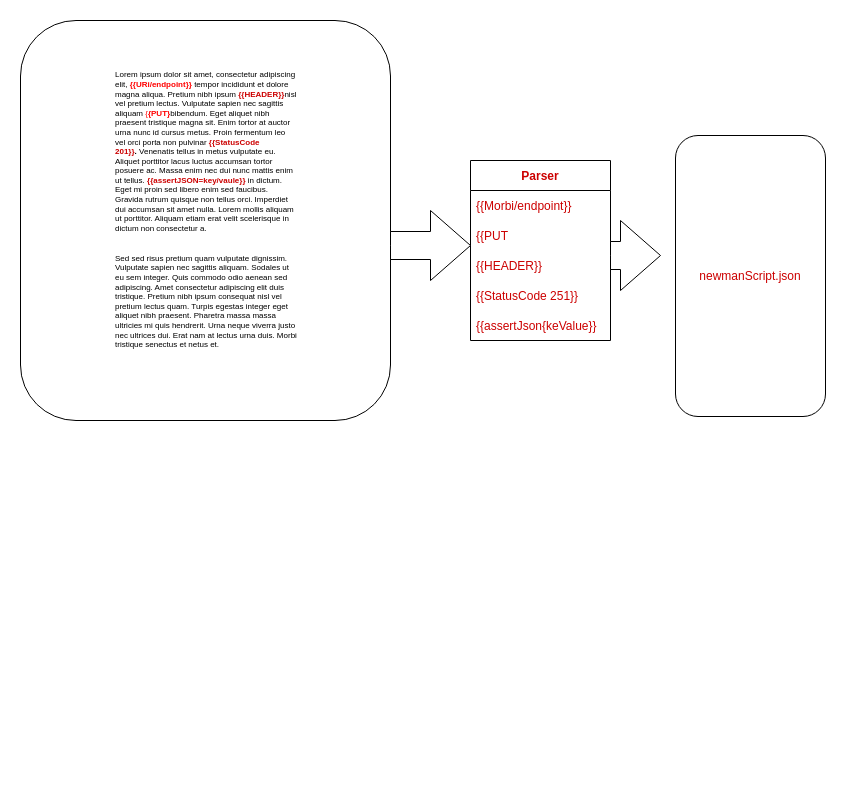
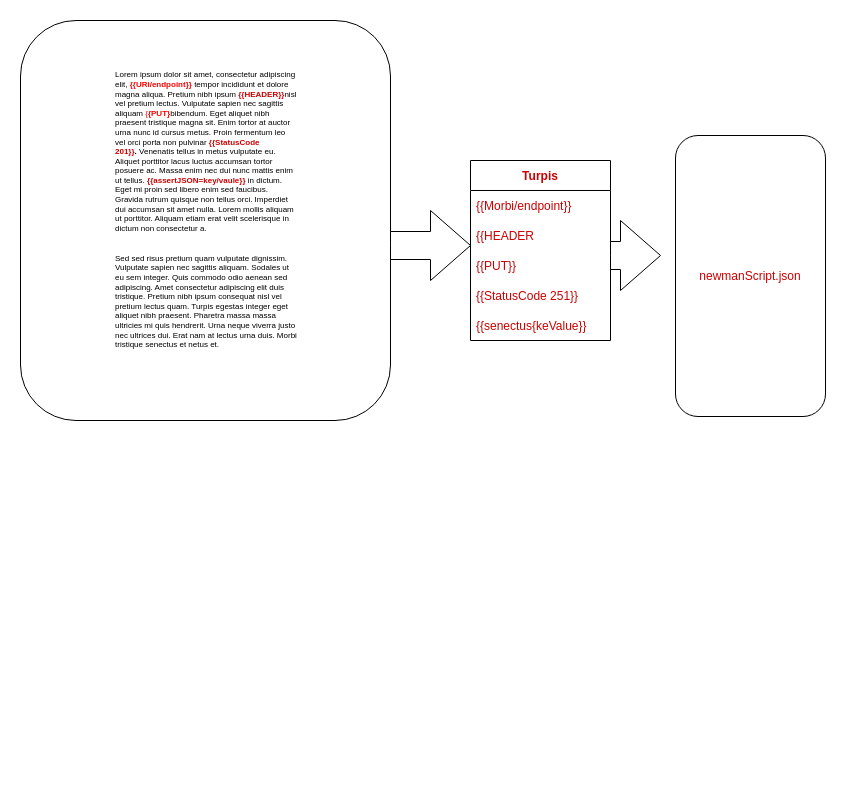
node "Parser": label "Parser" -> "Turpis"
node "{{PUT": label "{{PUT" -> "{{HEADER"
node "{{HEADER}}": label "{{HEADER}}" -> "{{PUT}}"
node "{{assertJson{keValue}}": label "{{assertJson{keValue}}" -> "{{senectus{keValue}}"
